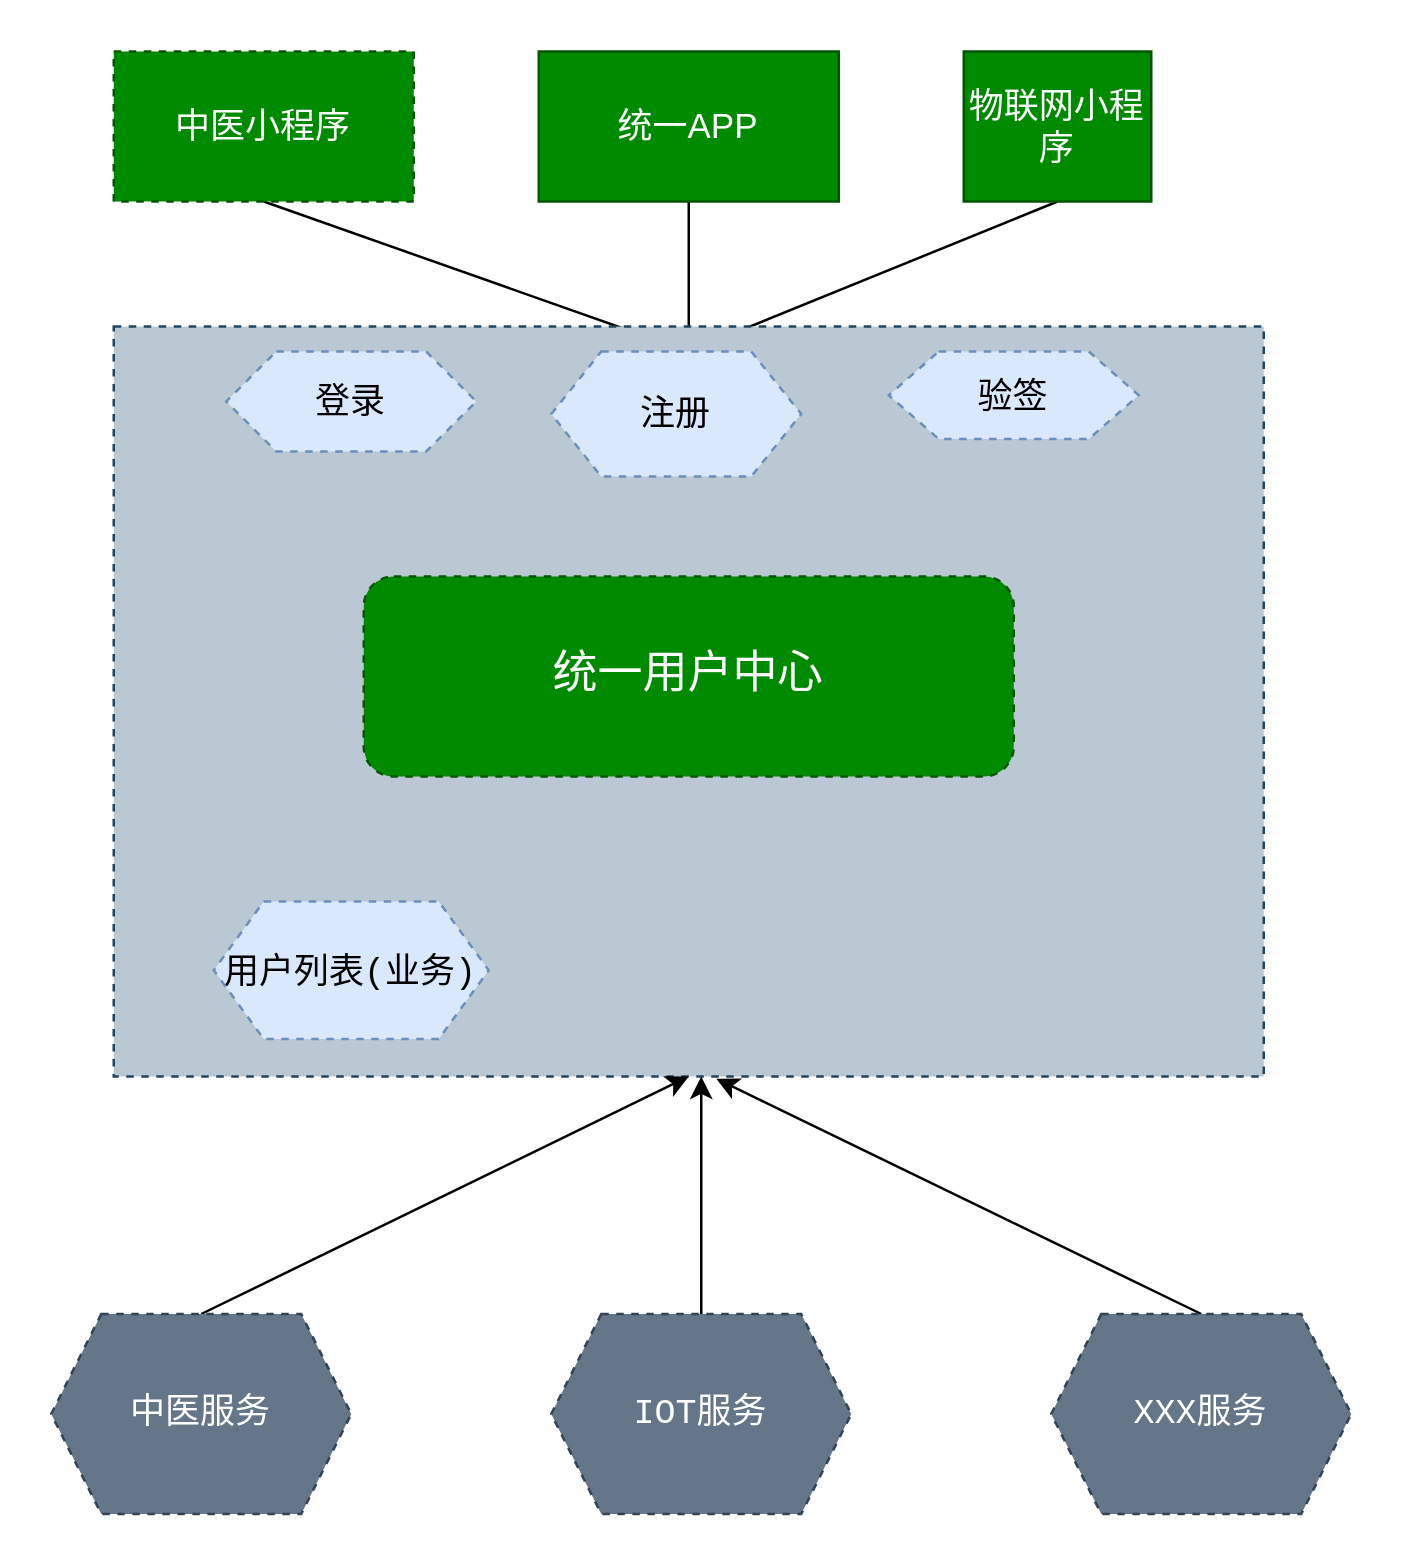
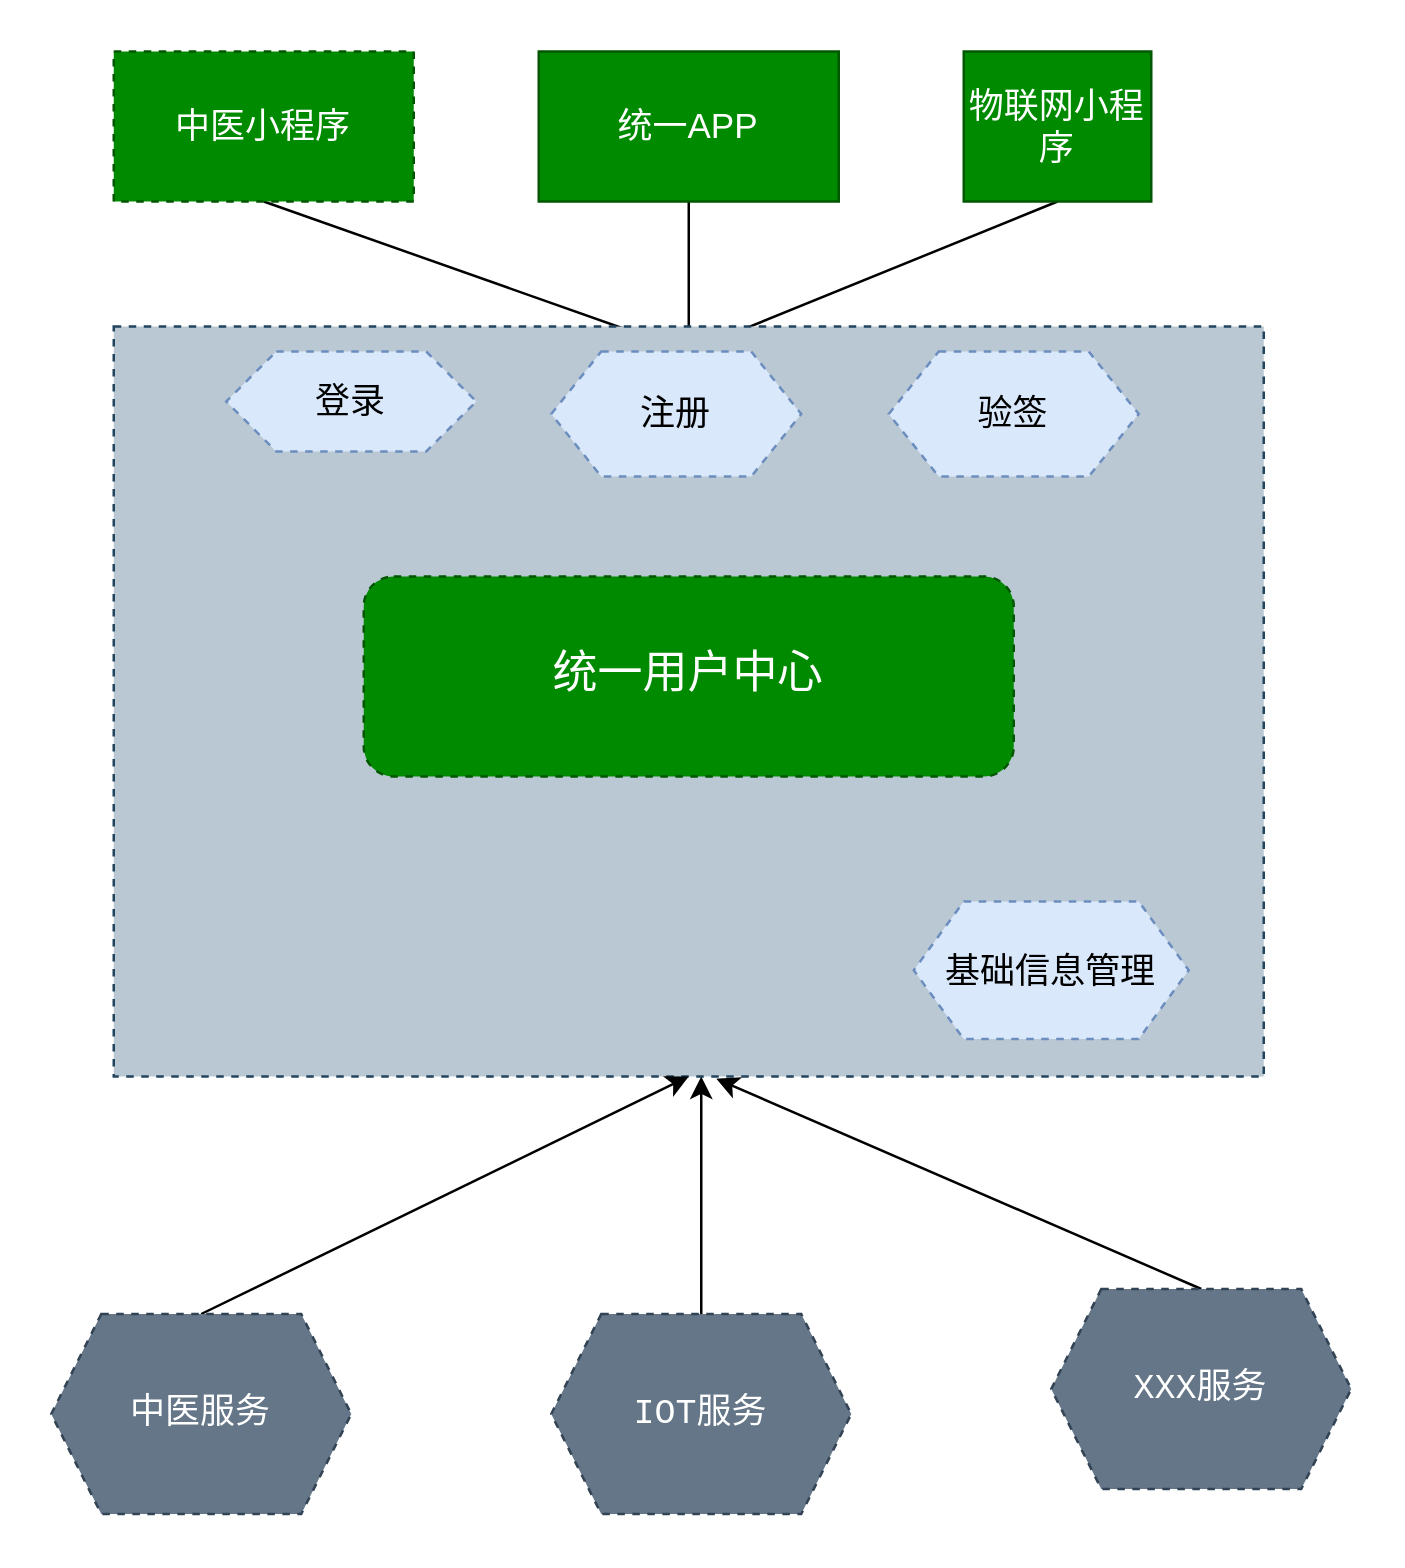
node "验签": size 250x88 -> 250x125
node "用户列表(业务)": removed
node "基础信息管理": added
node "XXX服务": moved (1201, 1414) -> (1201, 1389)
